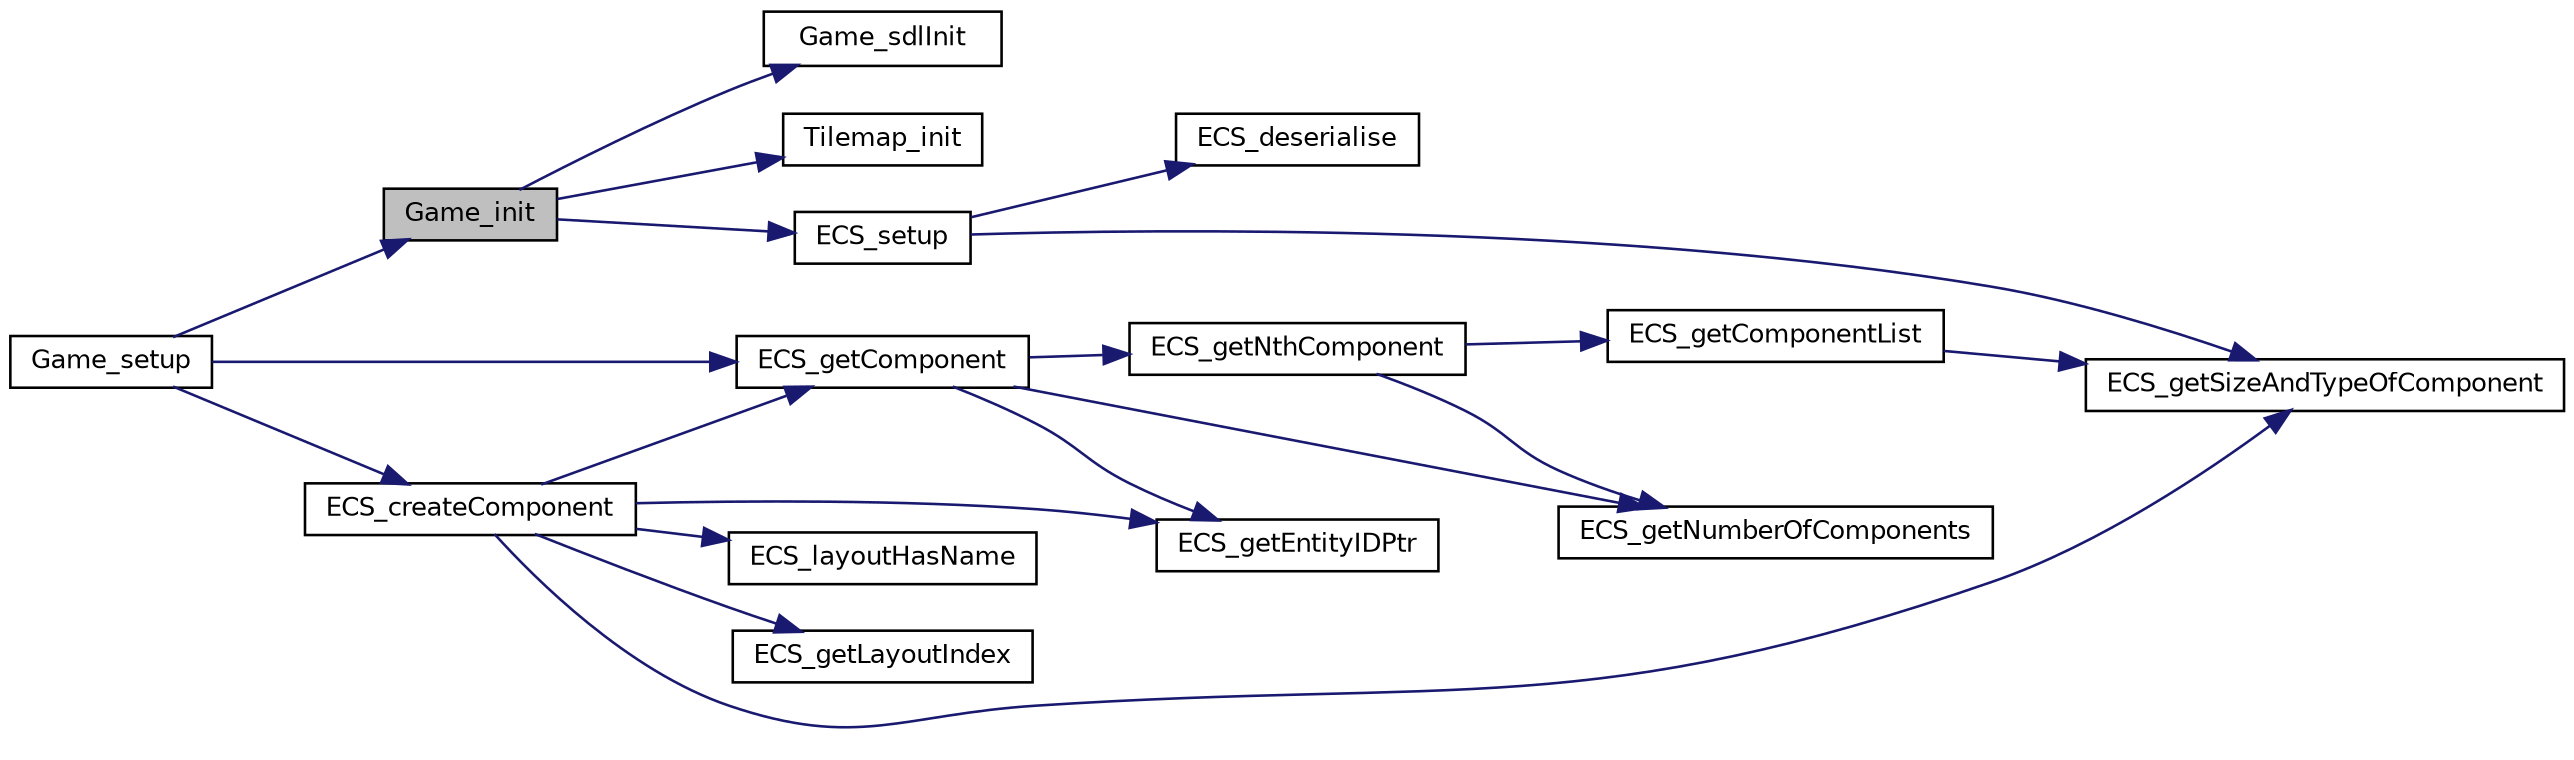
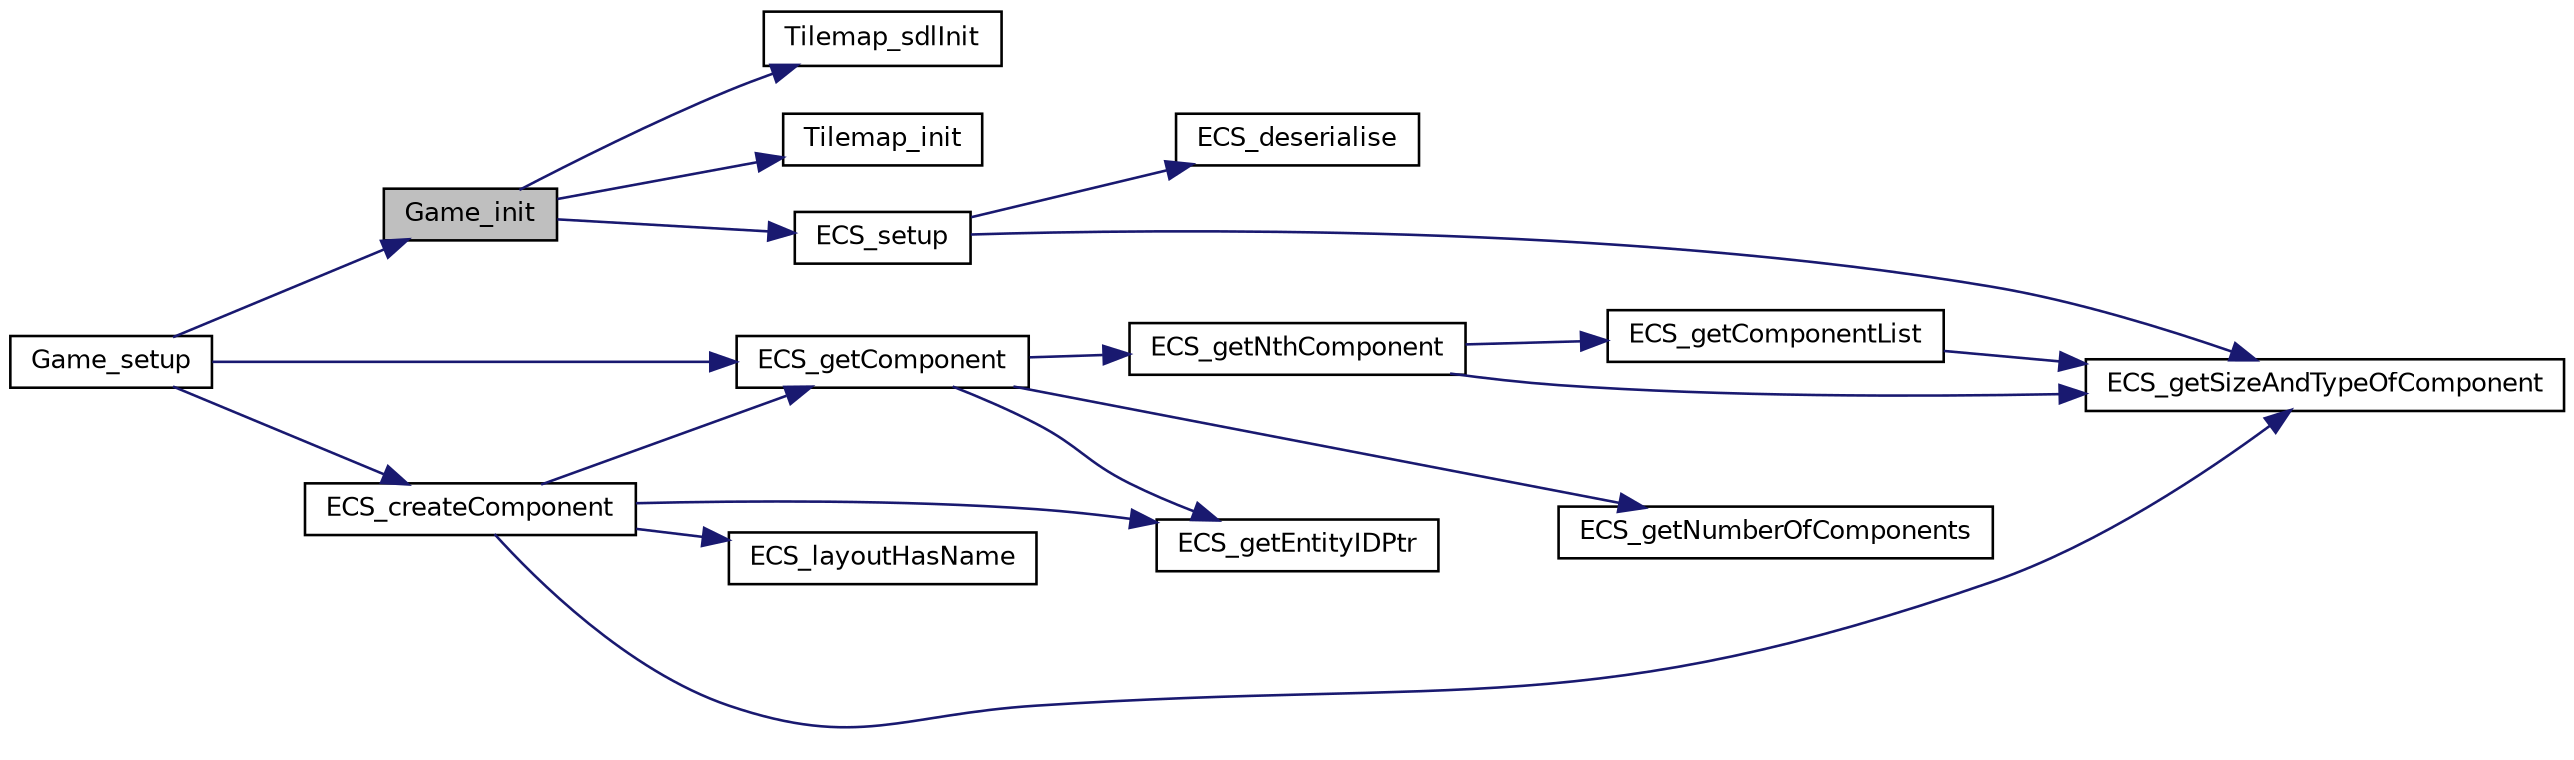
node "Game_sdlInit": label "Game_sdlInit" -> "Tilemap_sdlInit"
edge "ECS_getNthComponent" -> "ECS_getNumberOfComponents": now "ECS_getNthComponent" -> "ECS_getSizeAndTypeOfComponent"
node "ECS_getLayoutIndex": removed
